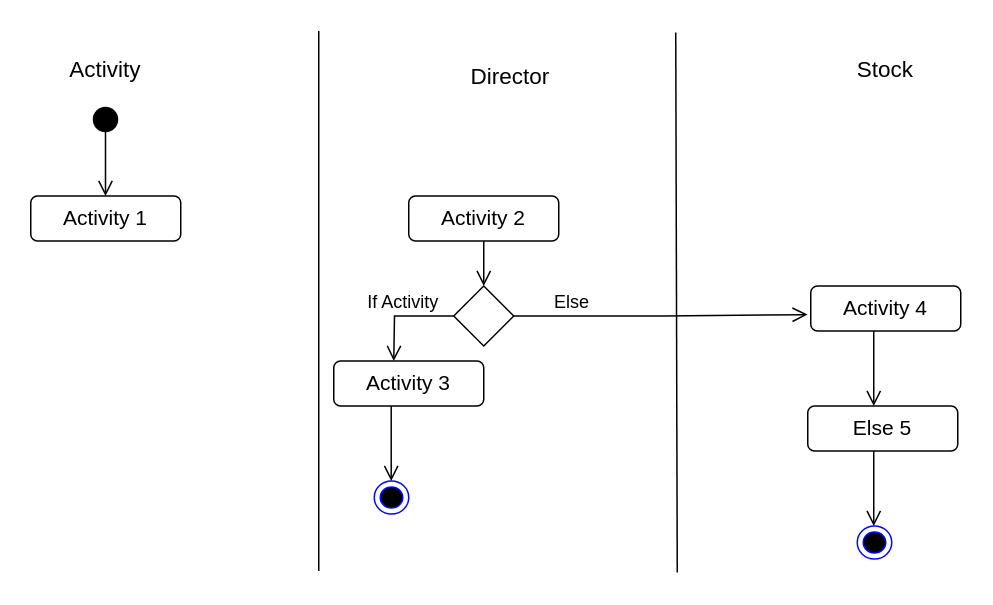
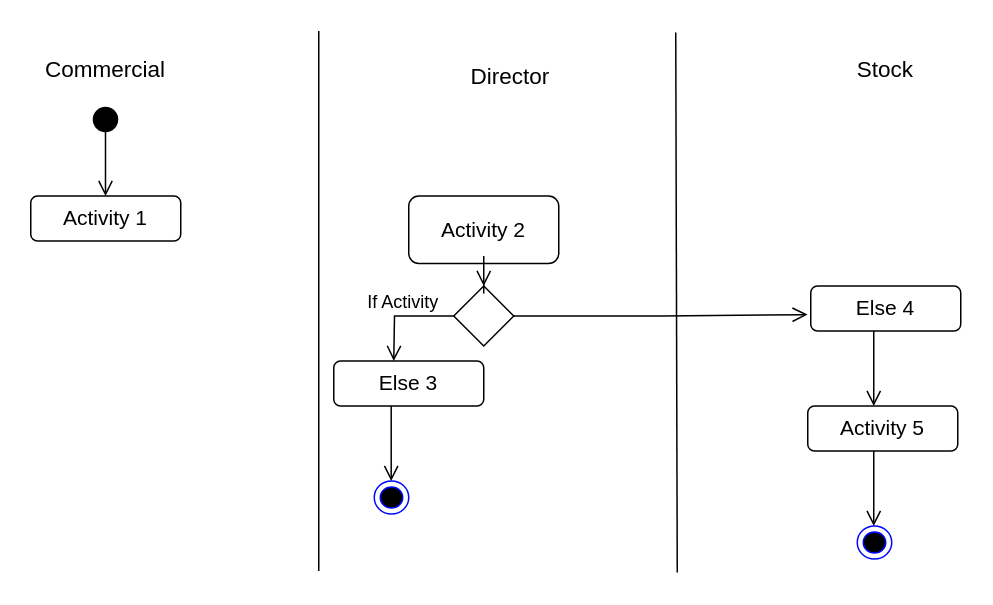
node "Activity": label "Activity" -> "Commercial"
node "Activity 2": size 150x45 -> 150x68
node "Else": removed
node "Activity 4": label "Activity 4" -> "Else 4"
node "Activity 3": label "Activity 3" -> "Else 3"
node "Else 5": label "Else 5" -> "Activity 5"
